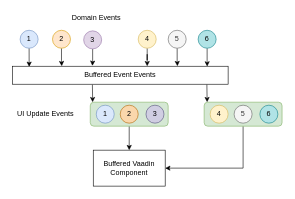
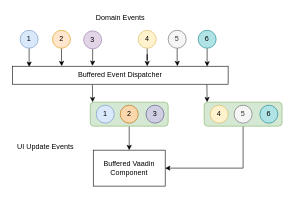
node "Domain Events": moved (96, 18) -> (120, 18)
node "Buffered Event Events": label "Buffered Event Events" -> "Buffered Event Dispatcher"
node "UI Update Events": moved (45, 114) -> (45, 147)
